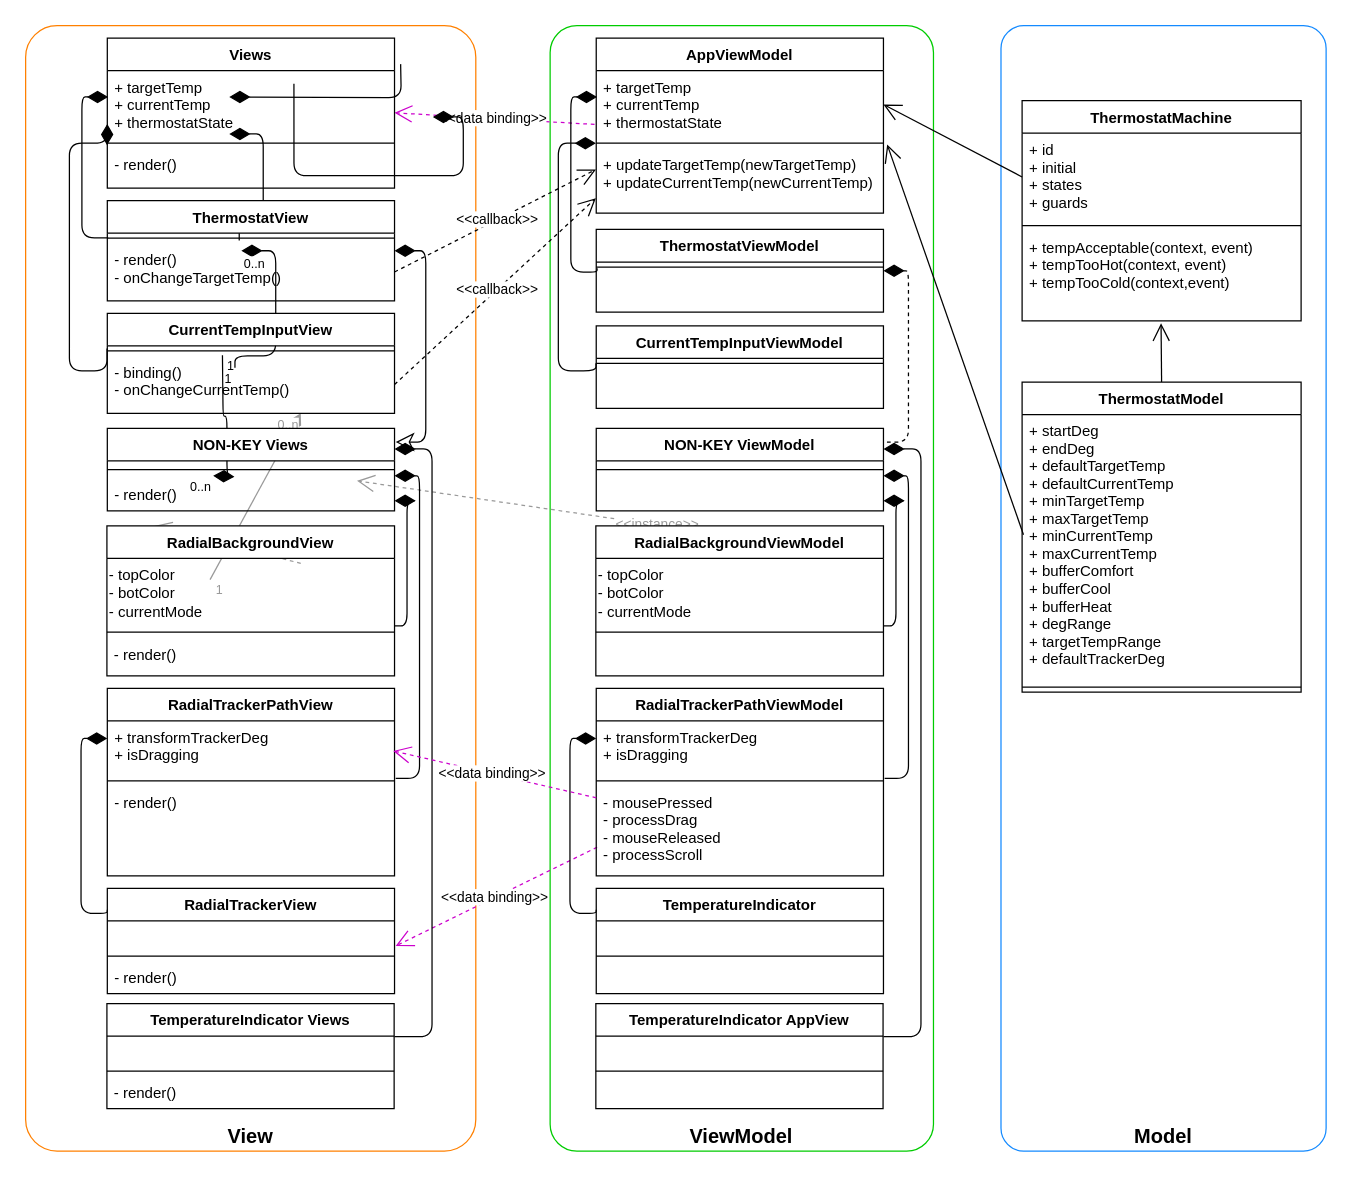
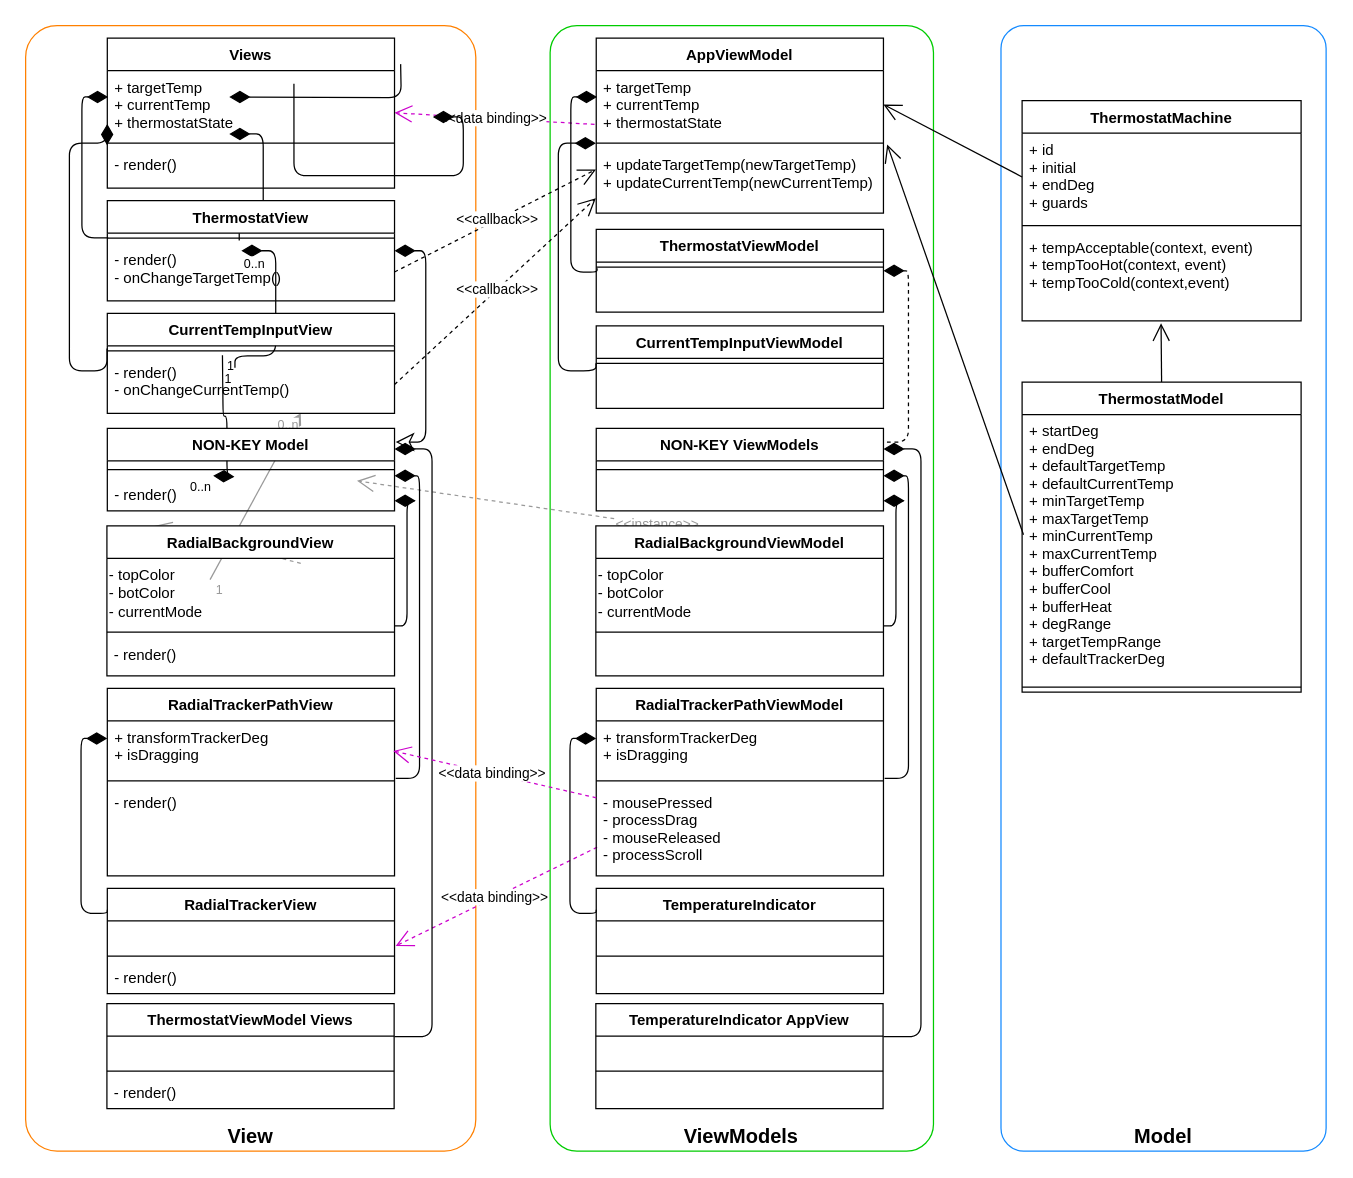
node "+ id + initial + states + guards": label "+ id + initial + states + guards" -> "+ id + initial + endDeg + guards"
node "- binding() - onChangeCurrentTemp()": label "- binding() - onChangeCurrentTemp()" -> "- render() - onChangeCurrentTemp()"
node "NON-KEY Views": label "NON-KEY Views" -> "NON-KEY Model"
node "NON-KEY ViewModel": label "NON-KEY ViewModel" -> "NON-KEY ViewModels"
node "TemperatureIndicator Views": label "TemperatureIndicator Views" -> "ThermostatViewModel Views"
node "ViewModel": label "ViewModel" -> "ViewModels"
